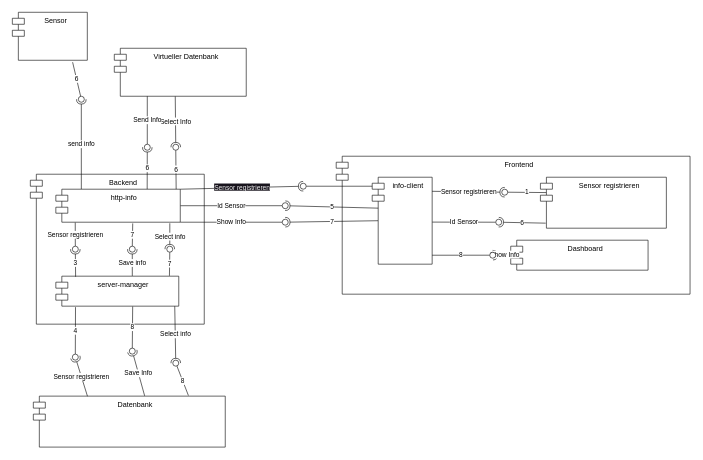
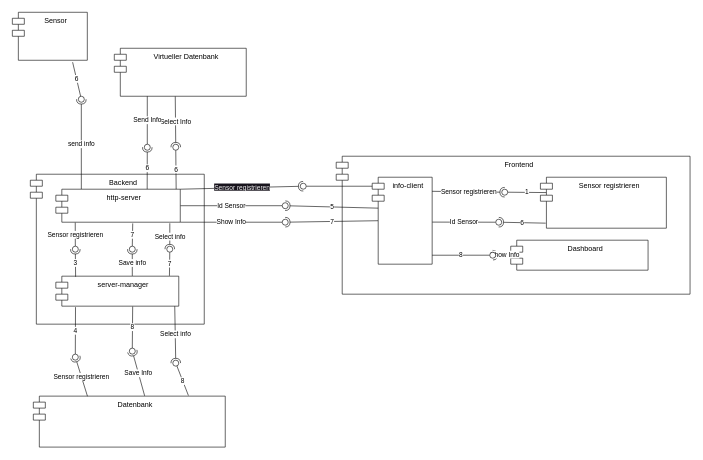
node "http-info": label "http-info" -> "http-server"
